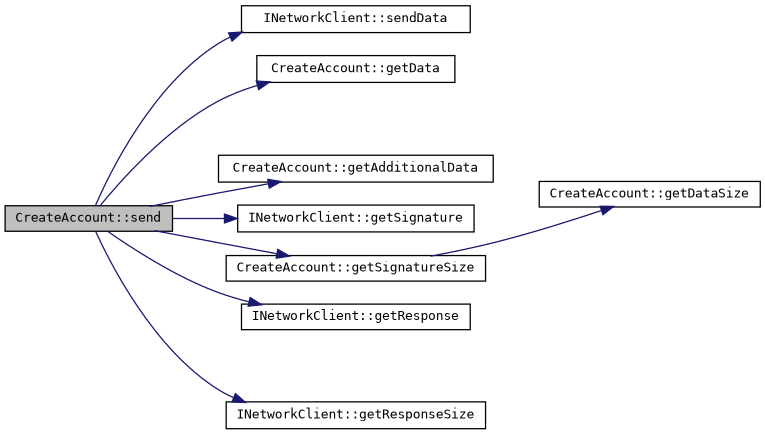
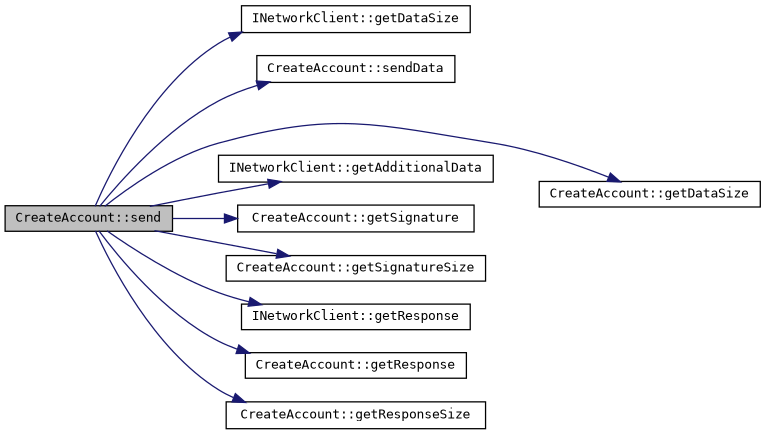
node "INetworkClient::sendData": label "INetworkClient::sendData" -> "INetworkClient::getDataSize"
node "CreateAccount::getData": label "CreateAccount::getData" -> "CreateAccount::sendData"
node "CreateAccount::getAdditionalData": label "CreateAccount::getAdditionalData" -> "INetworkClient::getAdditionalData"
node "INetworkClient::getSignature": label "INetworkClient::getSignature" -> "CreateAccount::getSignature"
edge "CreateAccount::getSignatureSize" -> "CreateAccount::getDataSize": now "CreateAccount::send" -> "CreateAccount::getDataSize"
node "CreateAccount::getResponse": added
node "INetworkClient::getResponseSize": label "INetworkClient::getResponseSize" -> "CreateAccount::getResponseSize"
